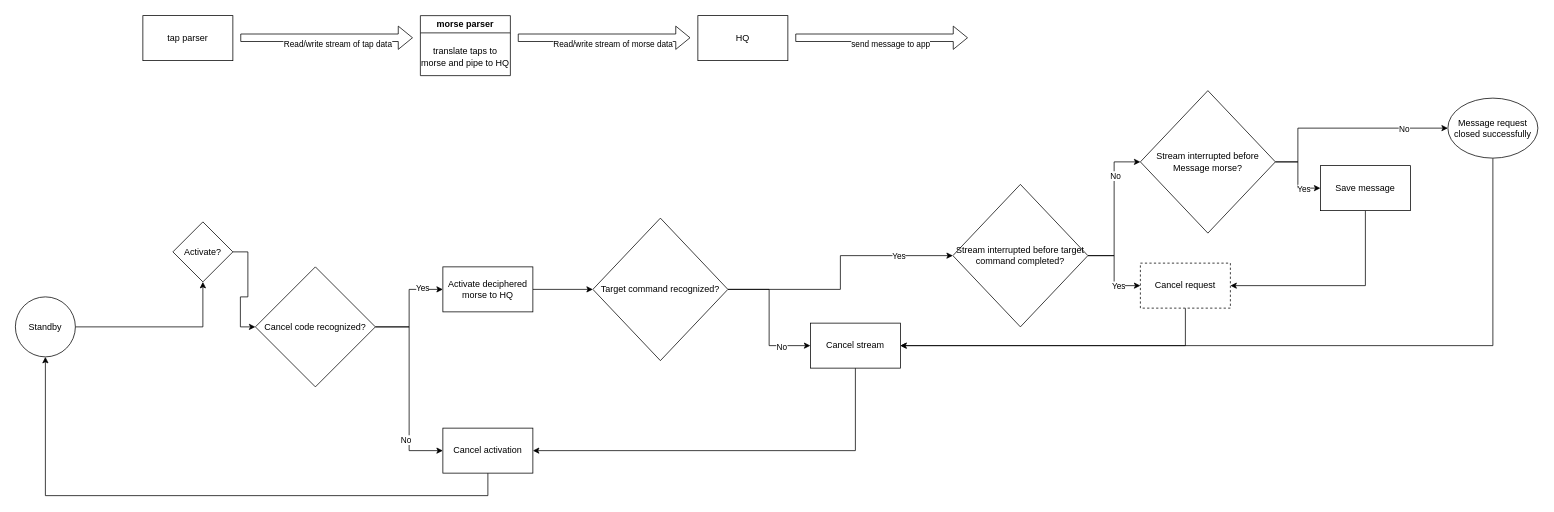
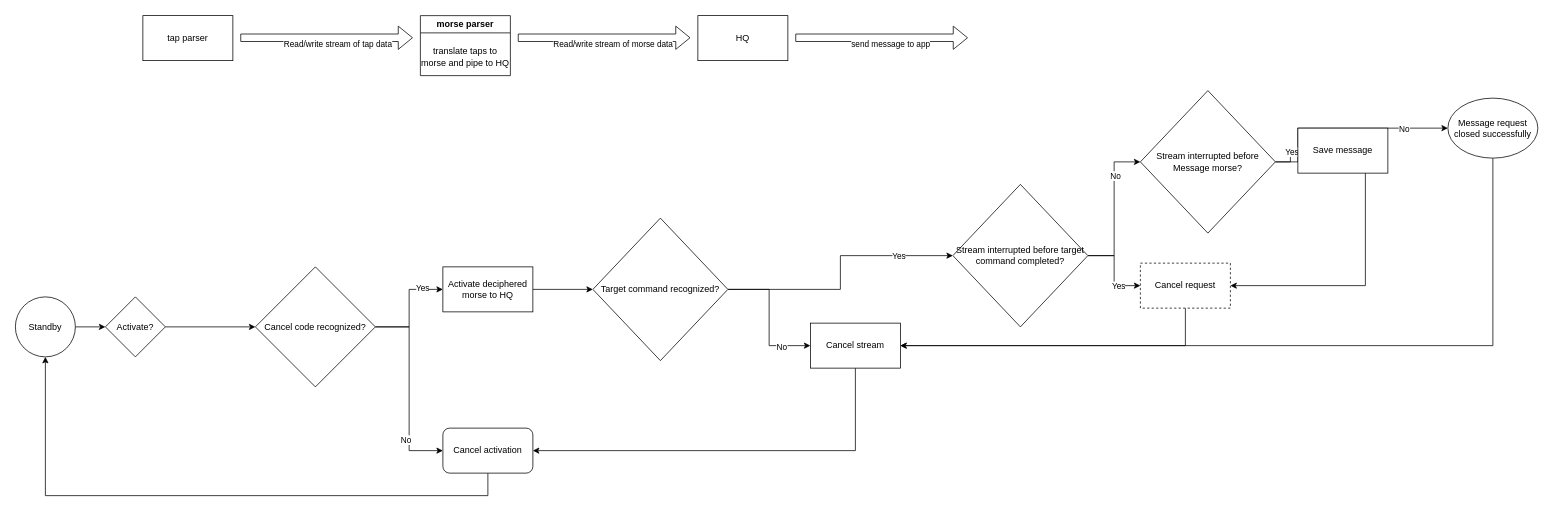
node "Save message": moved (1365, 188) -> (1343, 150)
node "Activate?": moved (203, 252) -> (135, 327)
node "Cancel activation": shape rectangle -> rounded rectangle
